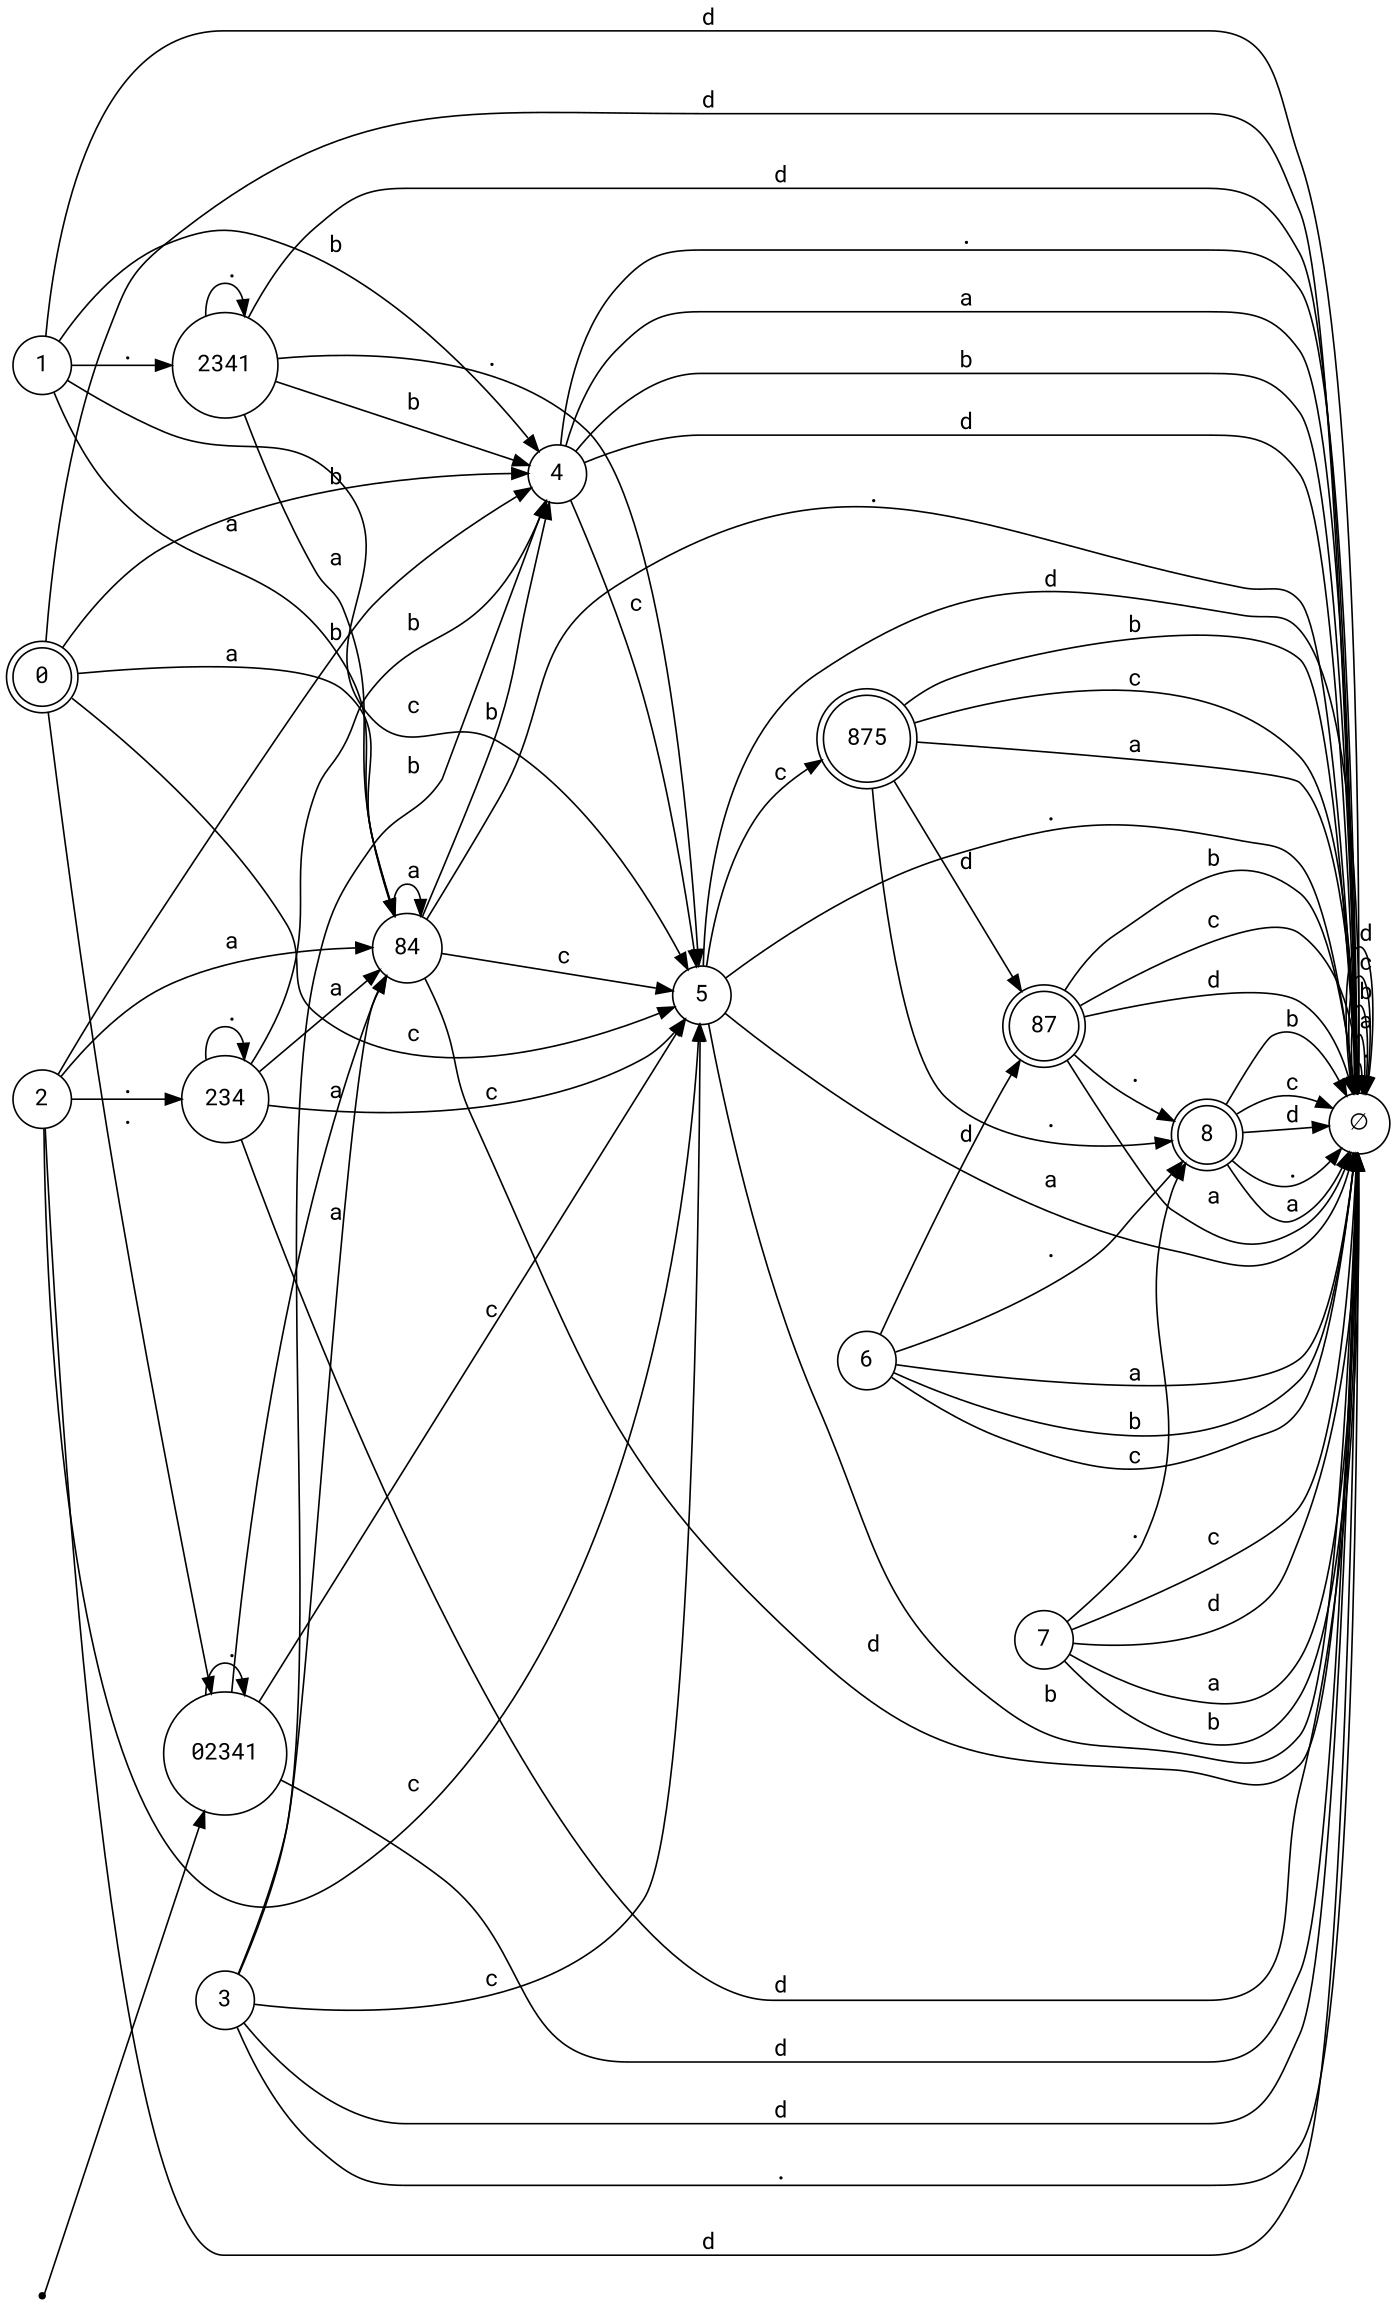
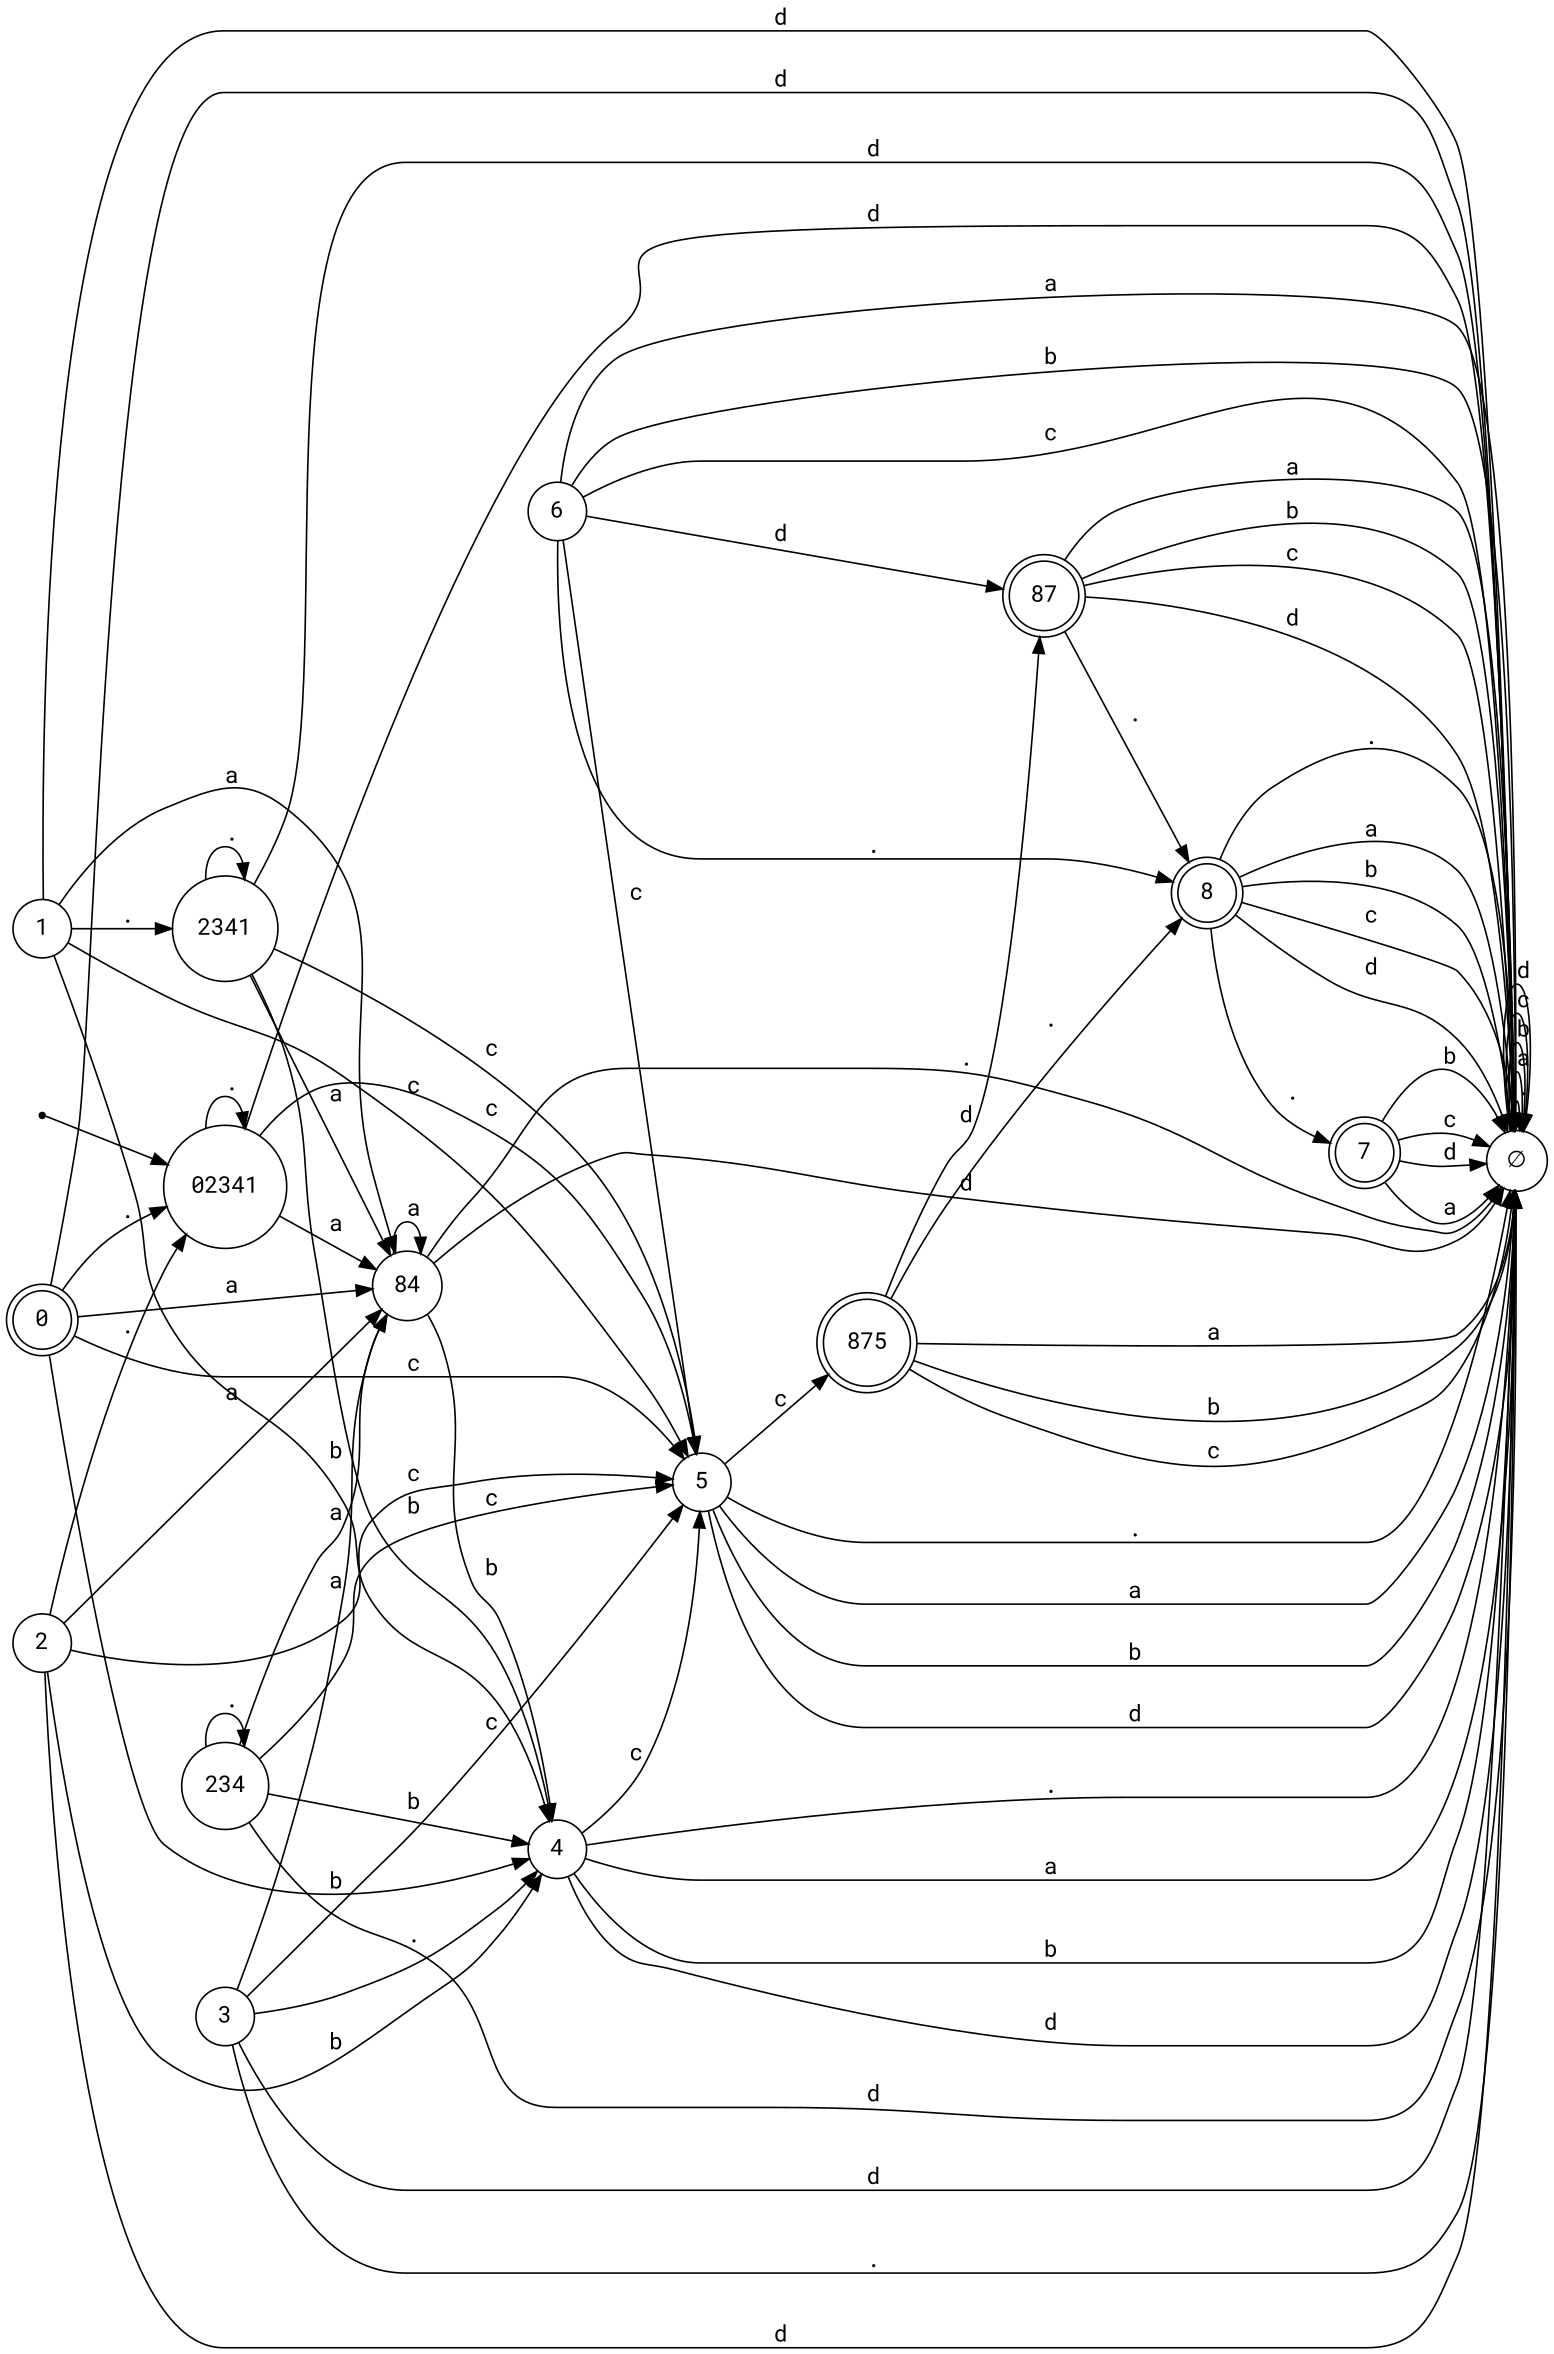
edge "2341" -> "5": label " ." -> " c"
edge "3" -> "4": label " b" -> " ."
edge "84" -> "5": now "6" -> "5"
edge "2" -> "234": now "2" -> "02341"
edge "7" -> "8": reversed
node "7": shape circle -> doublecircle
